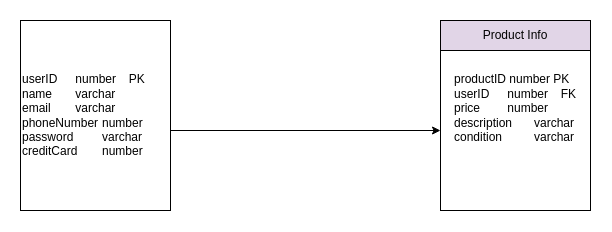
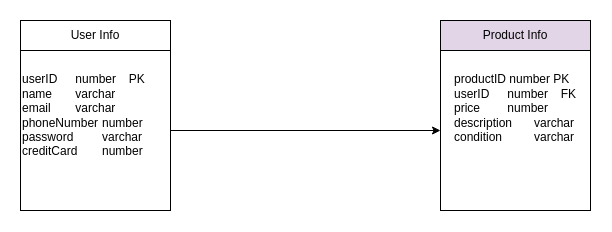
node "User Info": added
